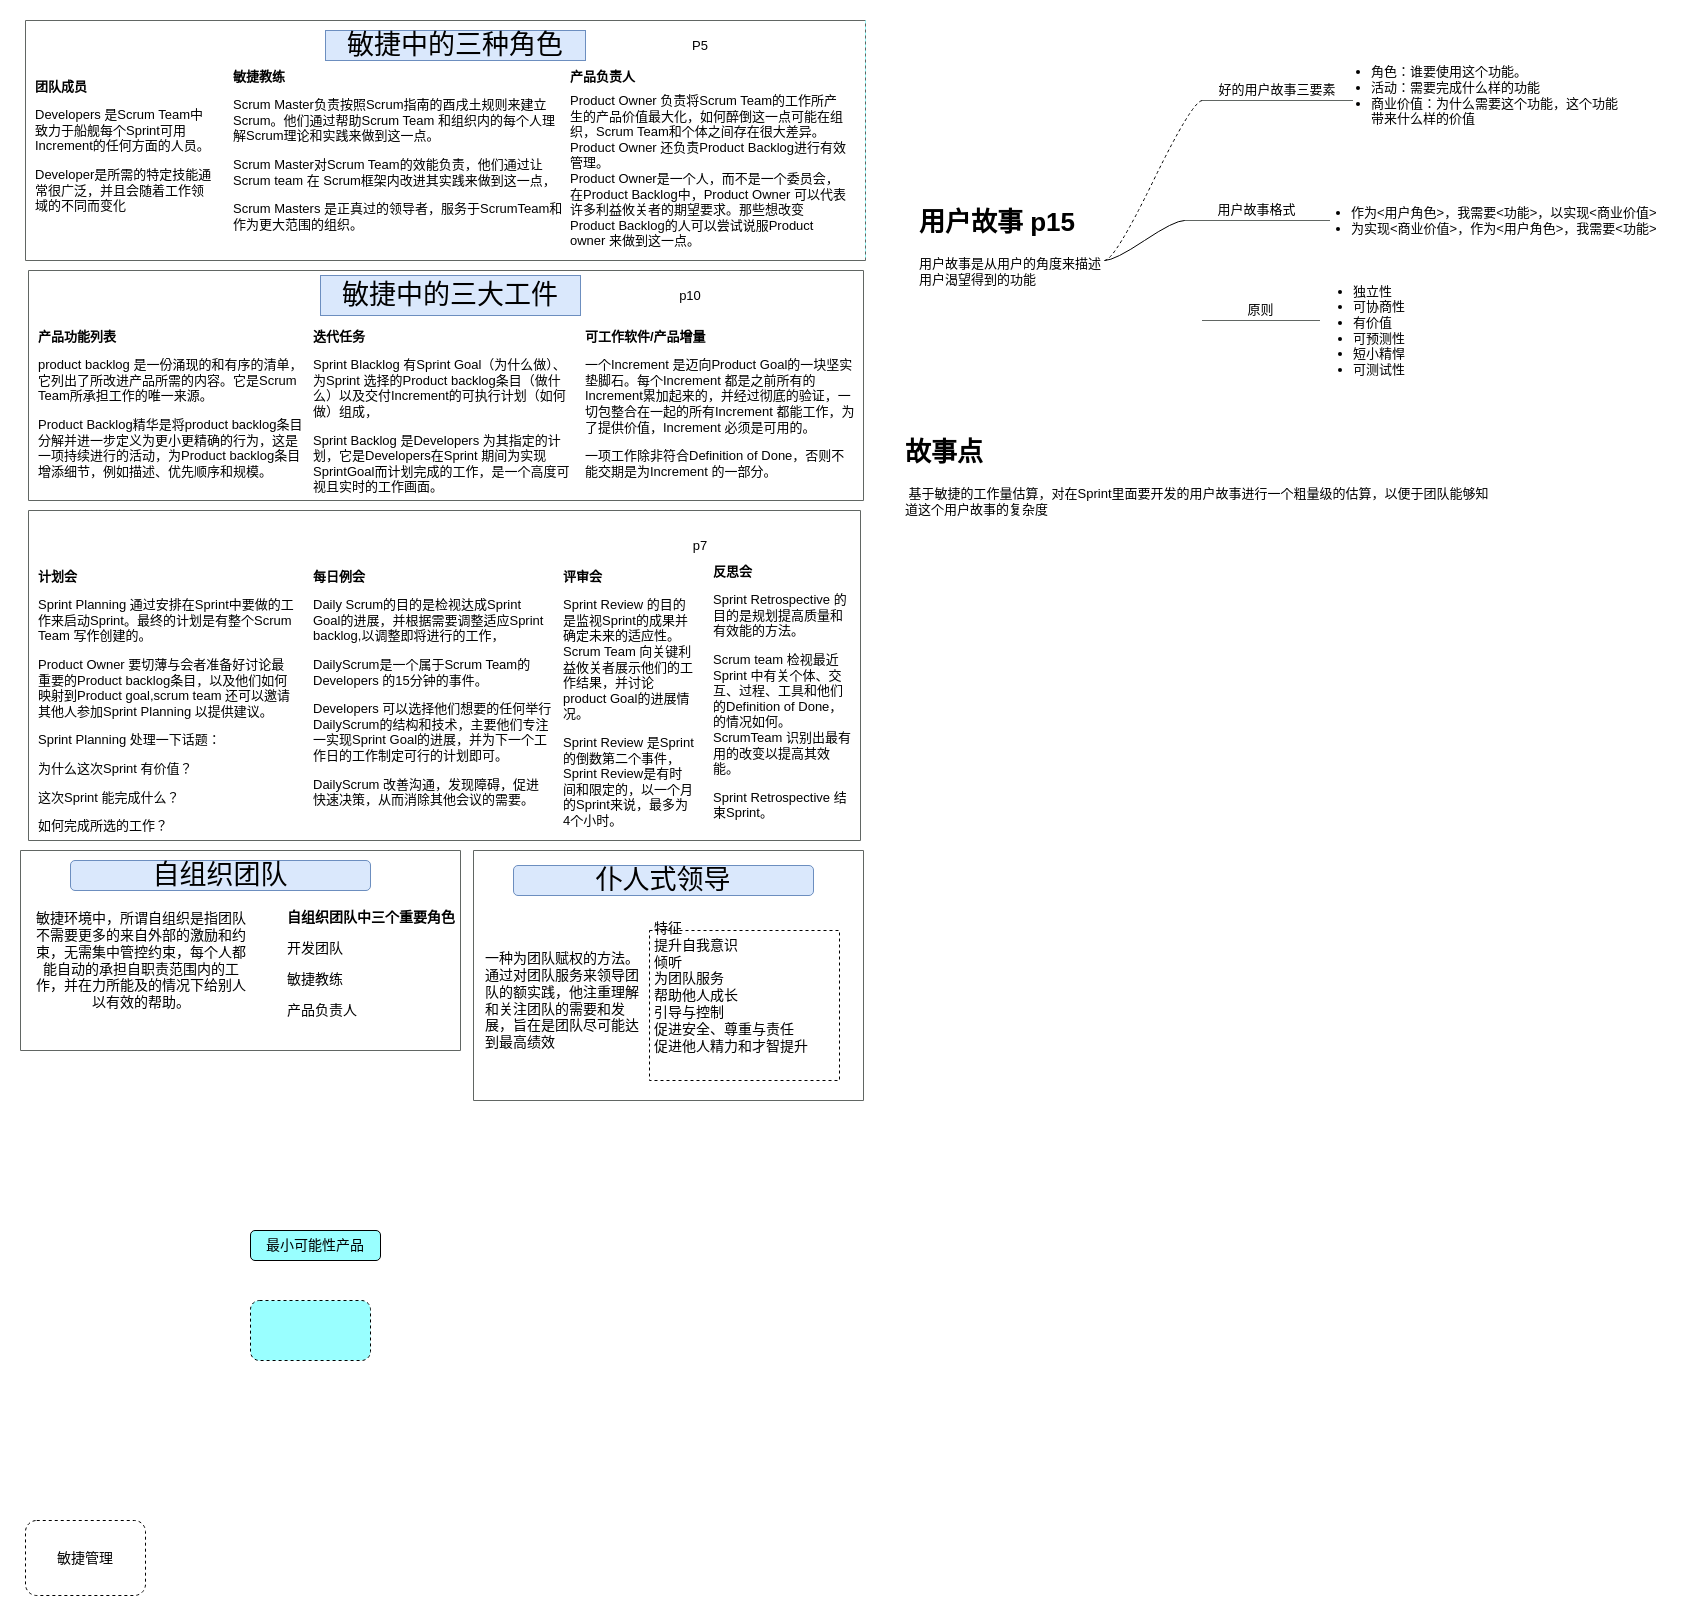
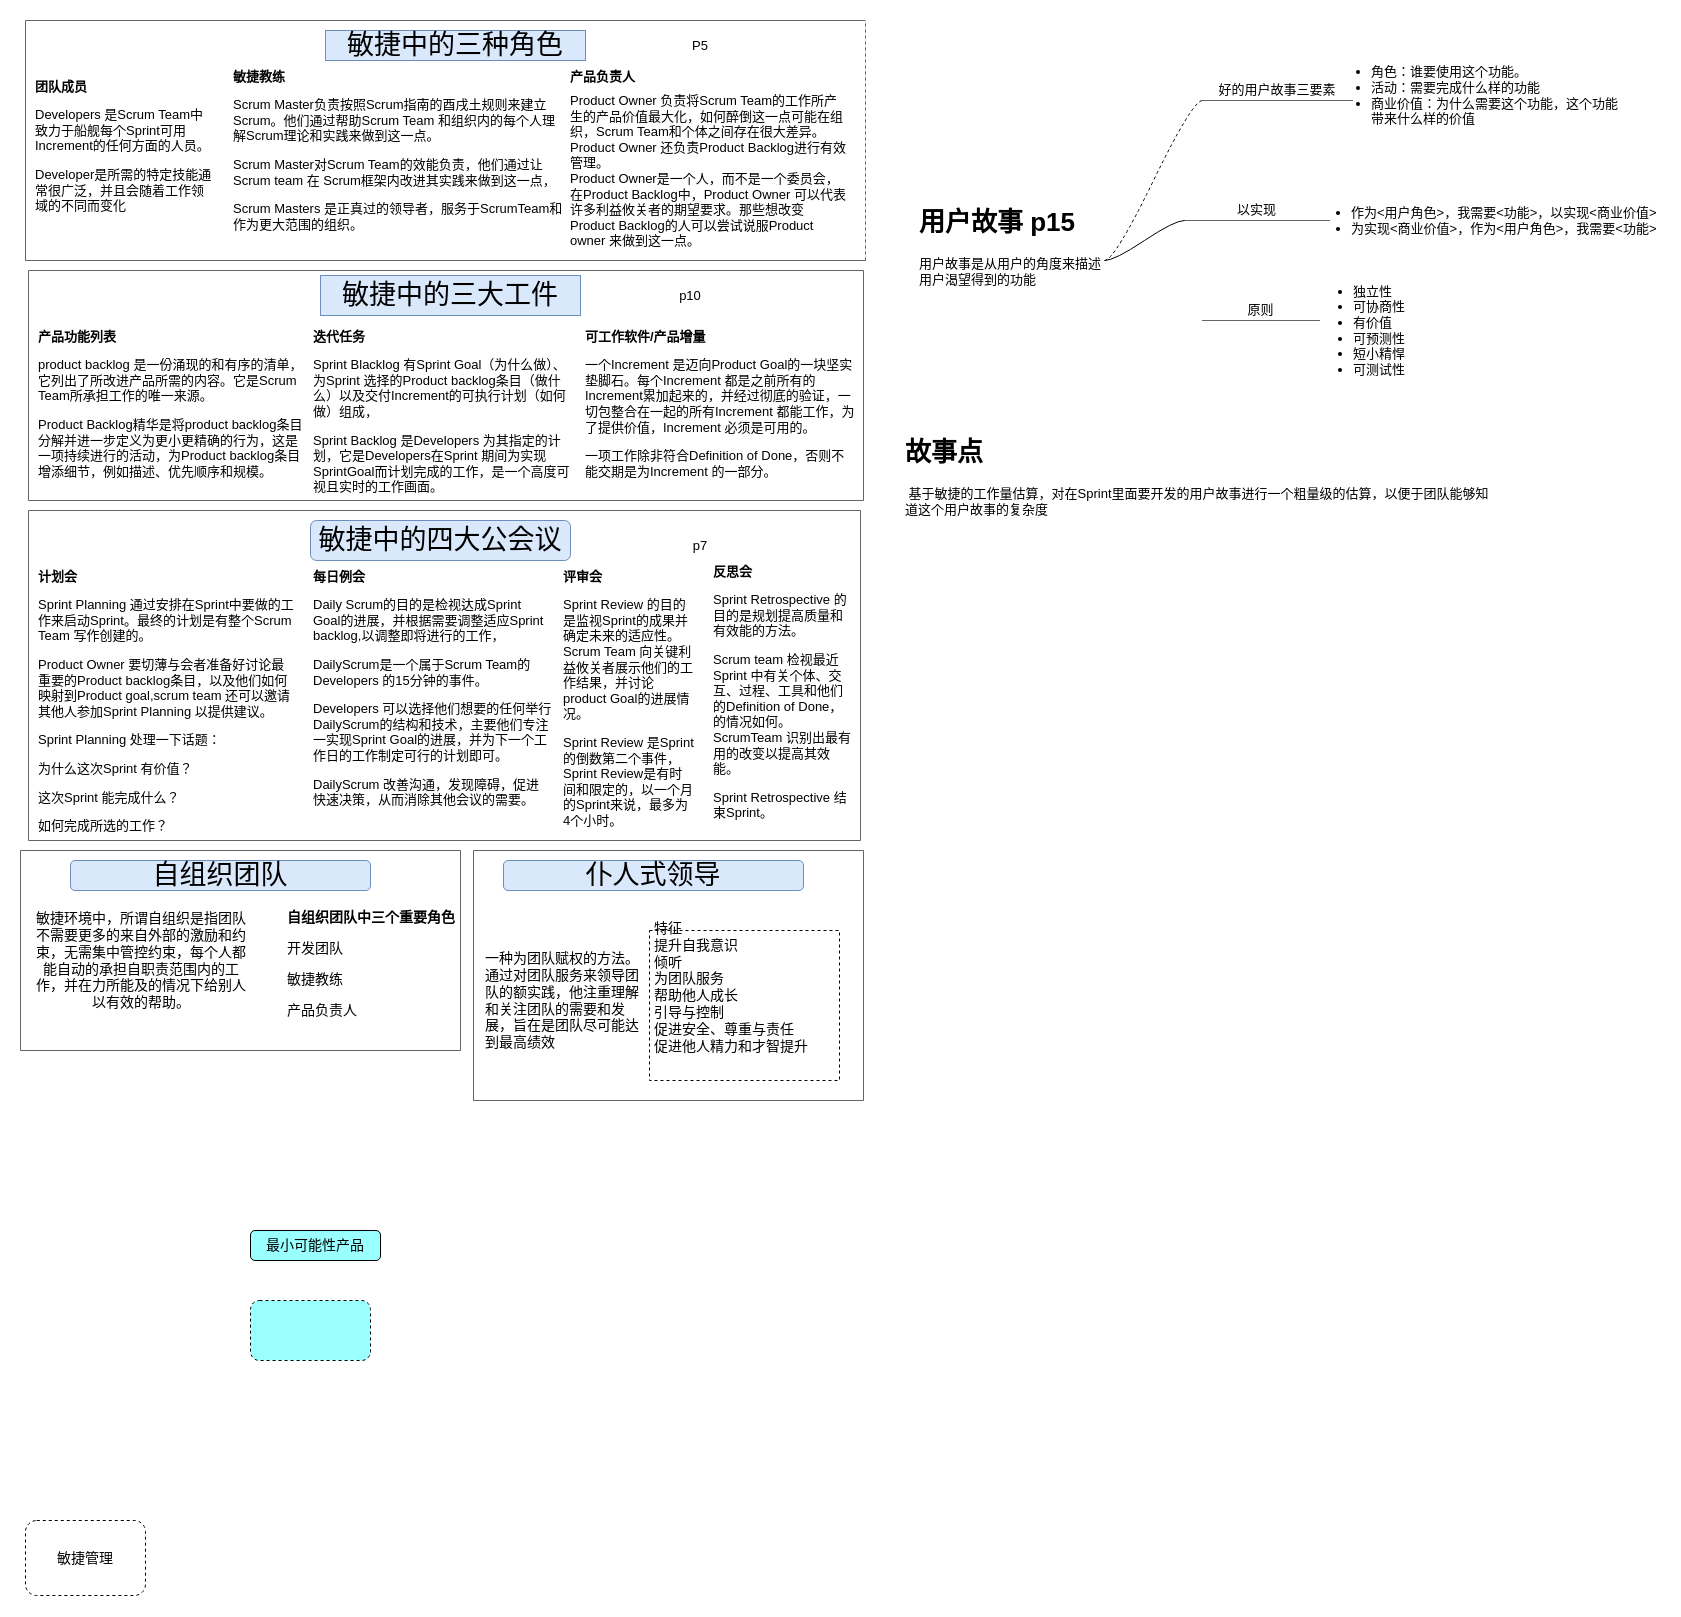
node "用户故事格式": label "用户故事格式" -> "以实现"
node "敏捷中的四大公会议": added
node "仆人式领导": moved (664, 881) -> (654, 876)
